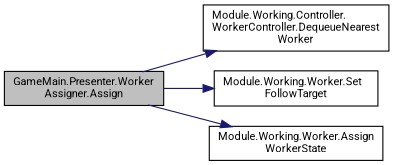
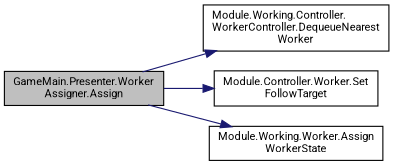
node "Module.Working.Worker.Set FollowTarget": label "Module.Working.Worker.Set FollowTarget" -> "Module.Controller.Worker.Set FollowTarget"
